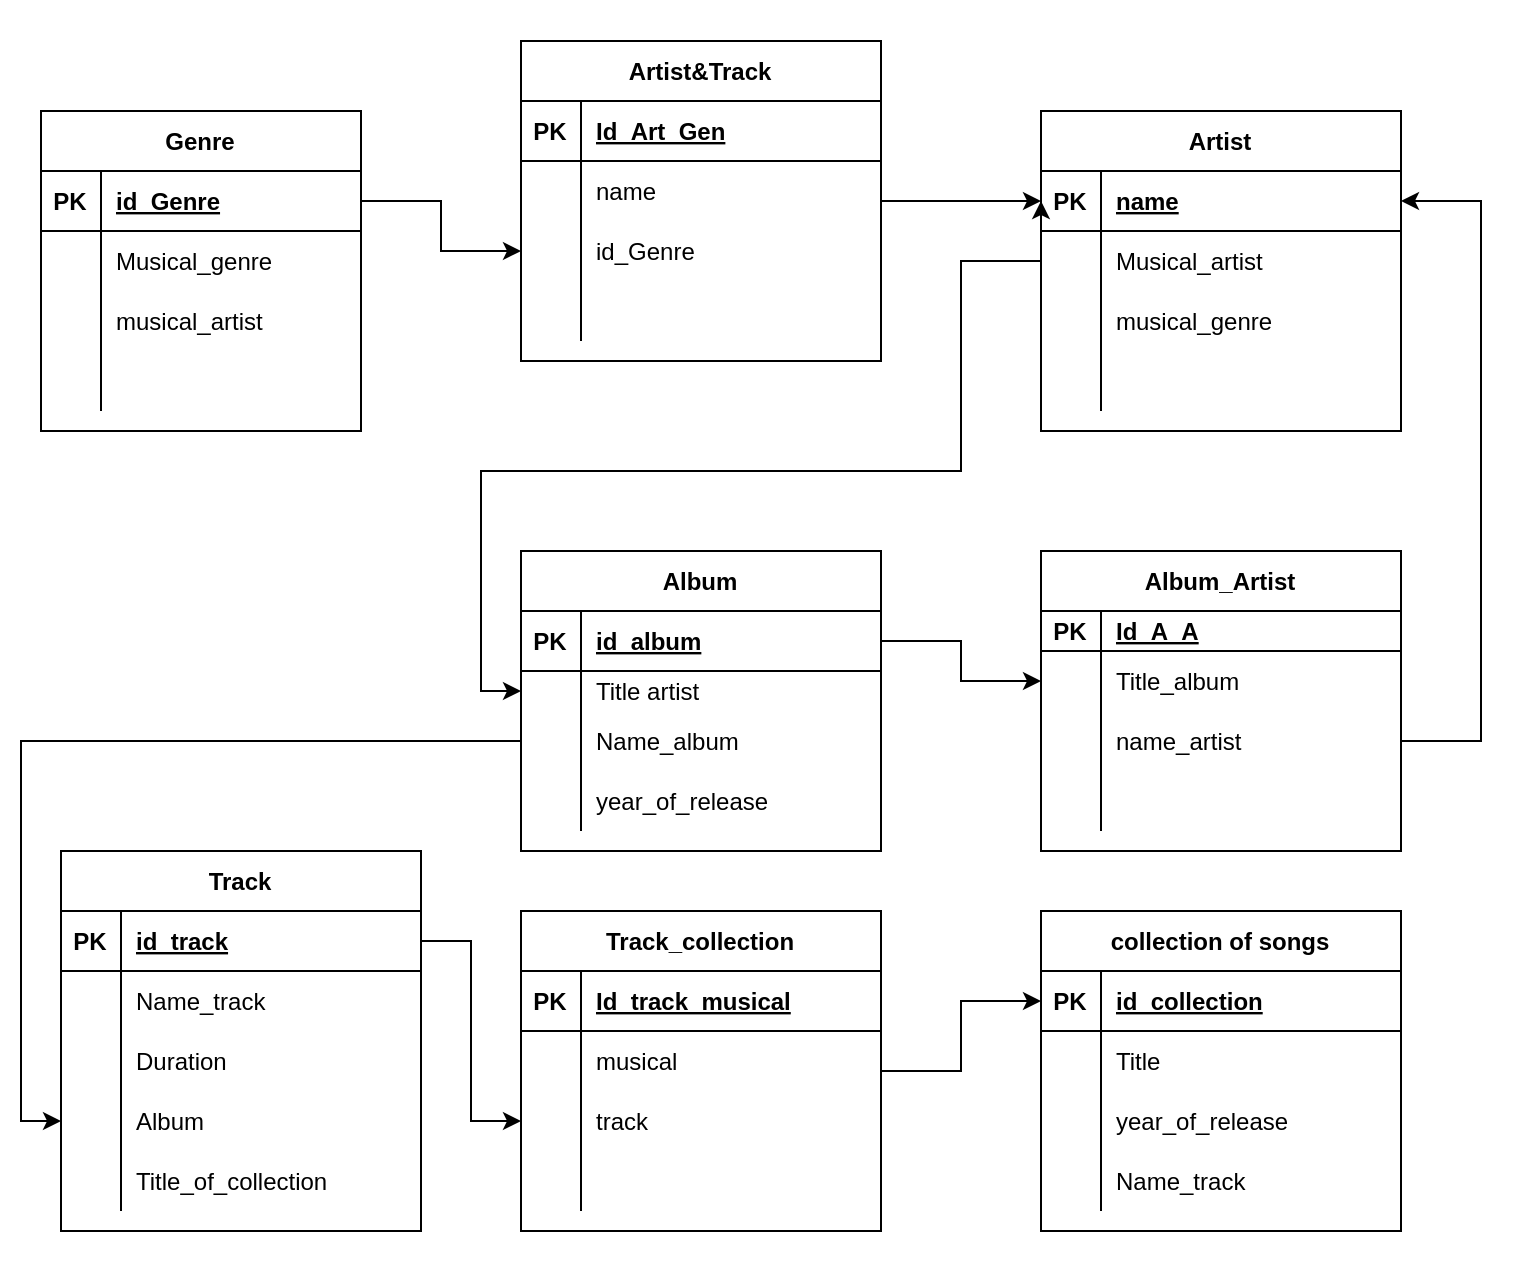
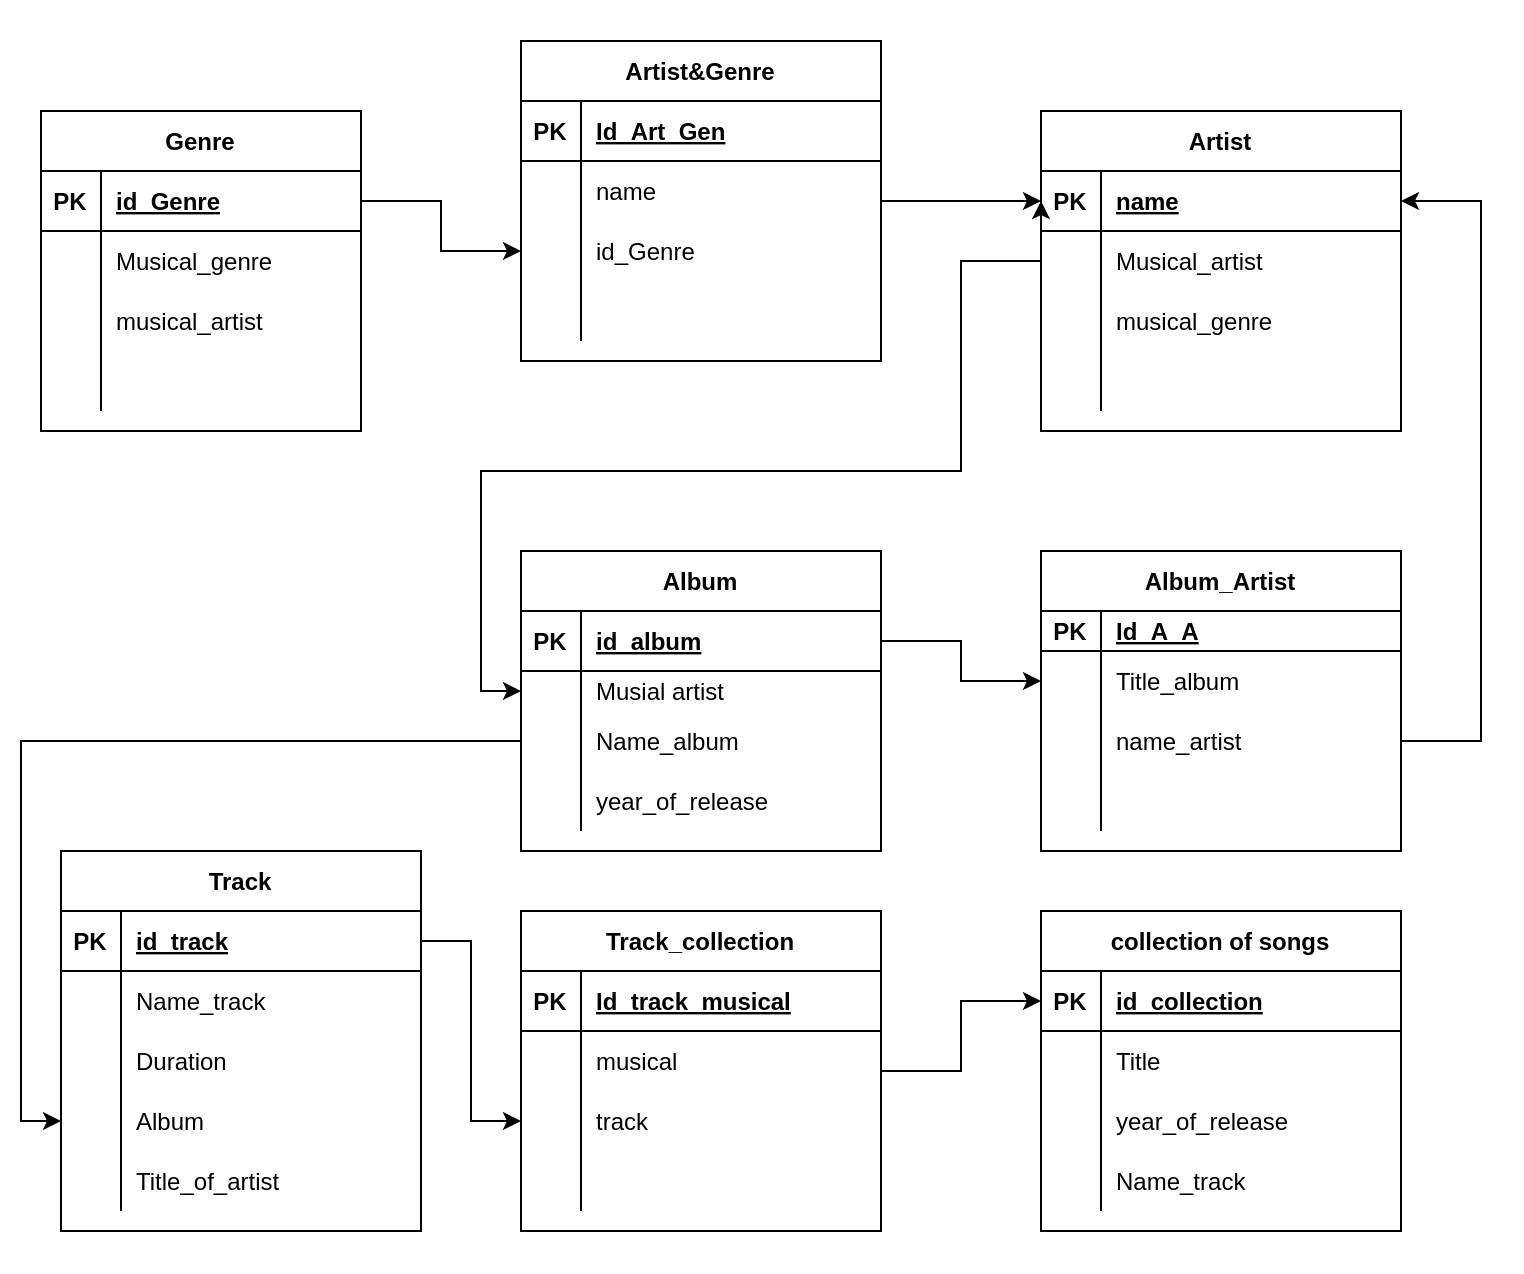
node "Artist&Track": label "Artist&Track" -> "Artist&Genre"
node "Title artist": label "Title artist" -> "Musial artist"
node "Title_of_collection": label "Title_of_collection" -> "Title_of_artist"
